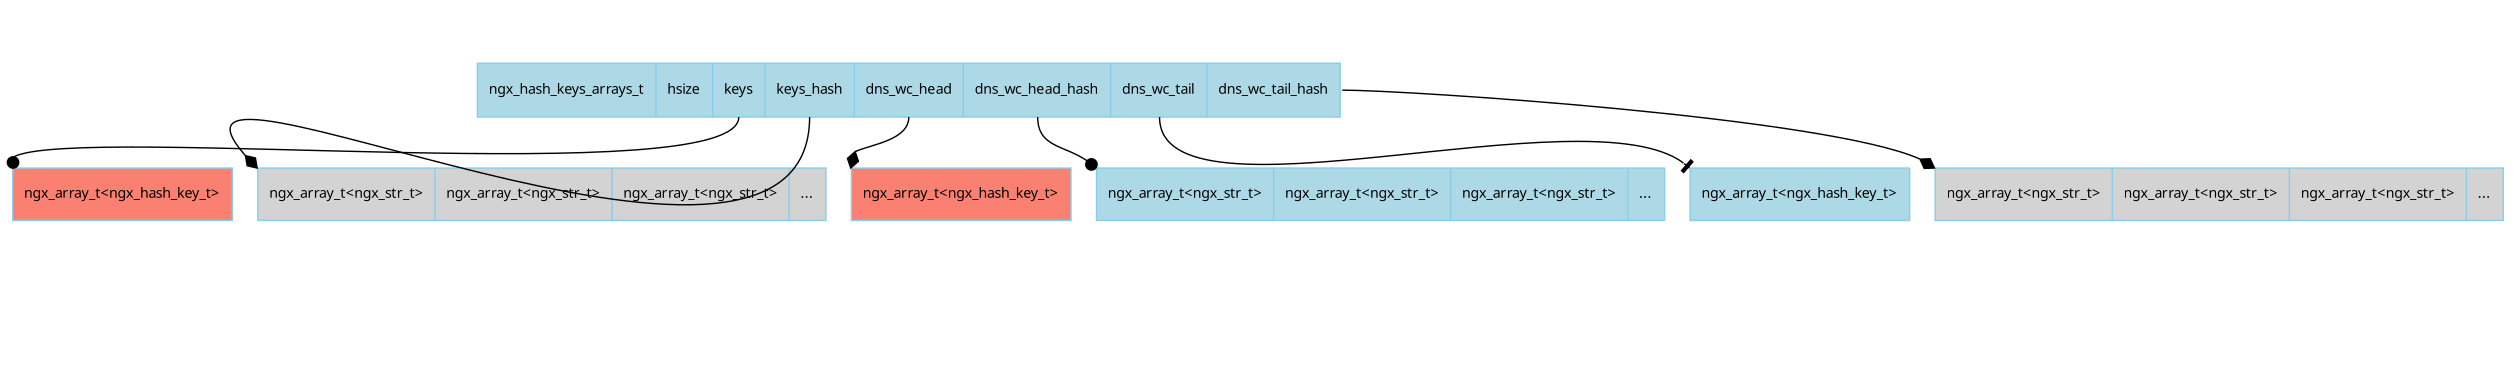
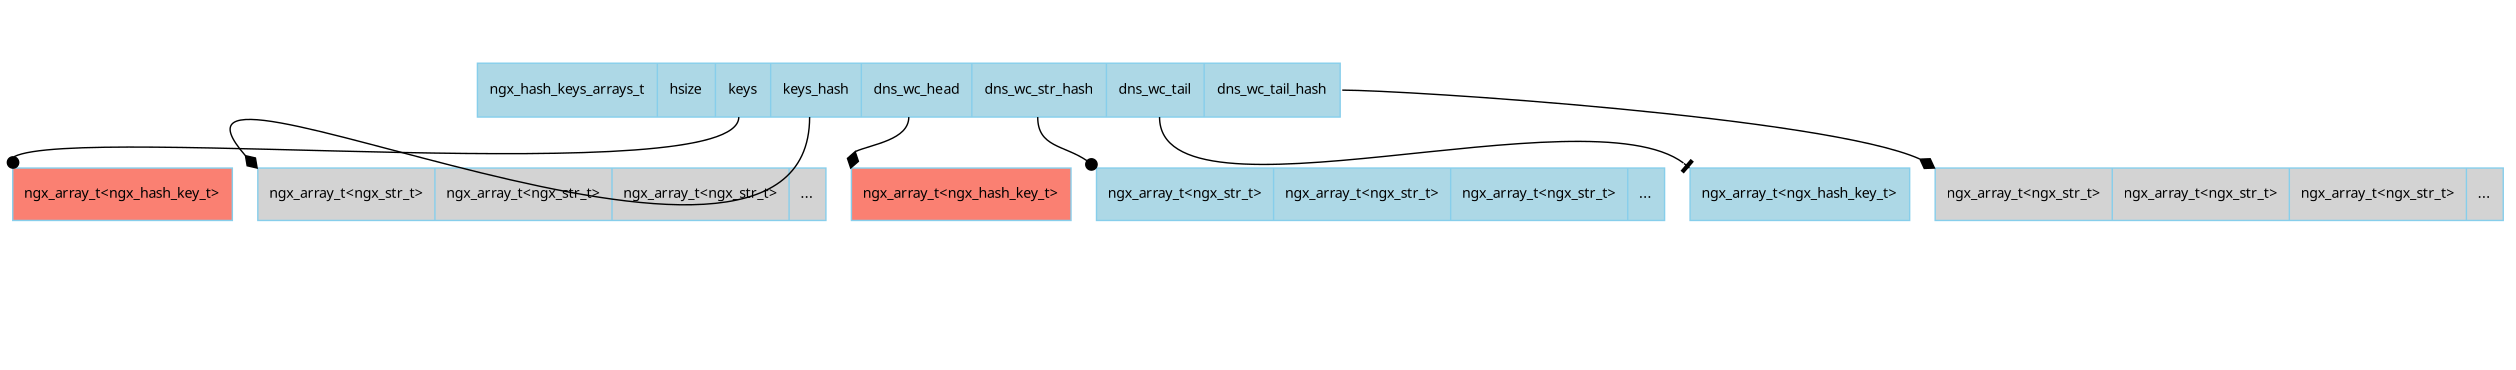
node "ngx_hash_keys_arrays_t": text "dns_wc_head_hash" -> "dns_wc_str_hash"
